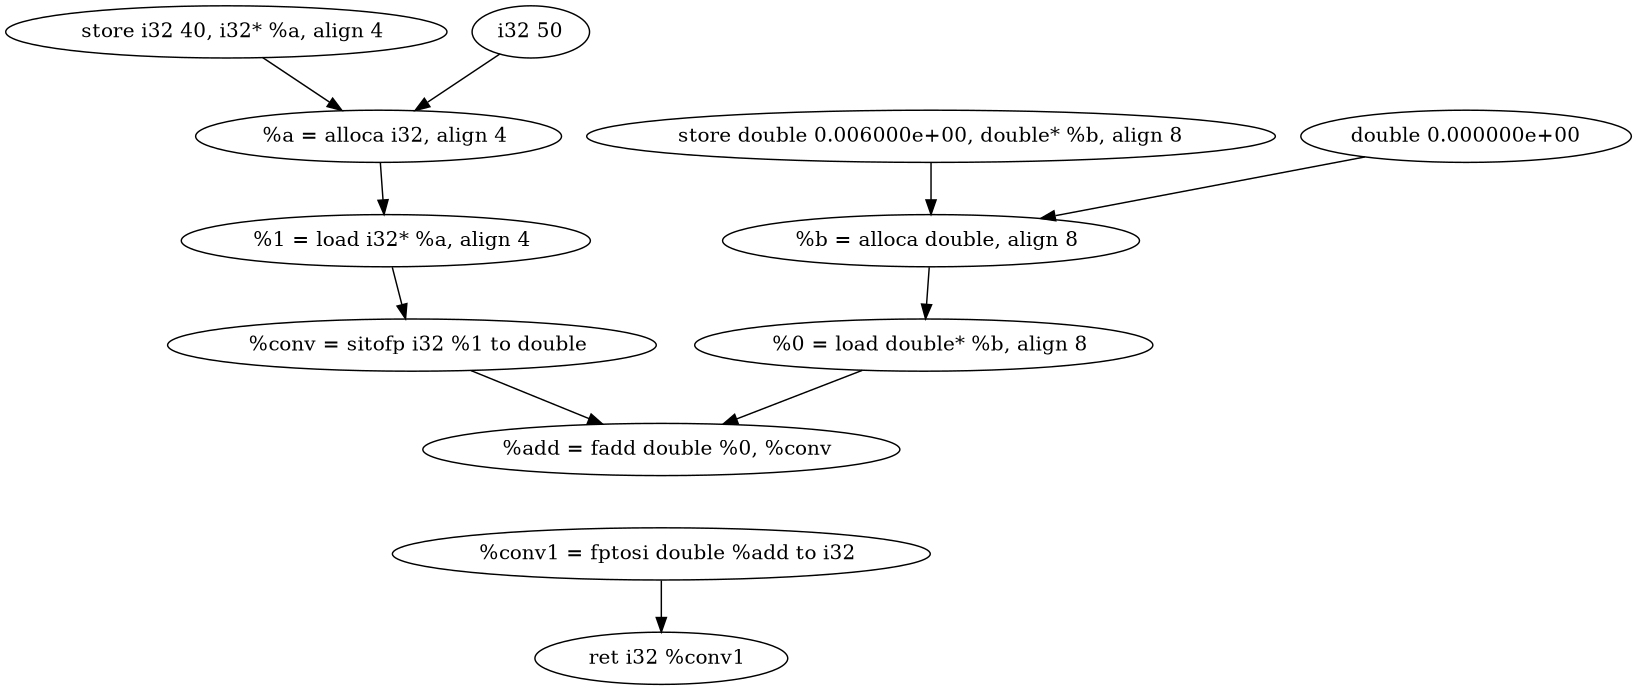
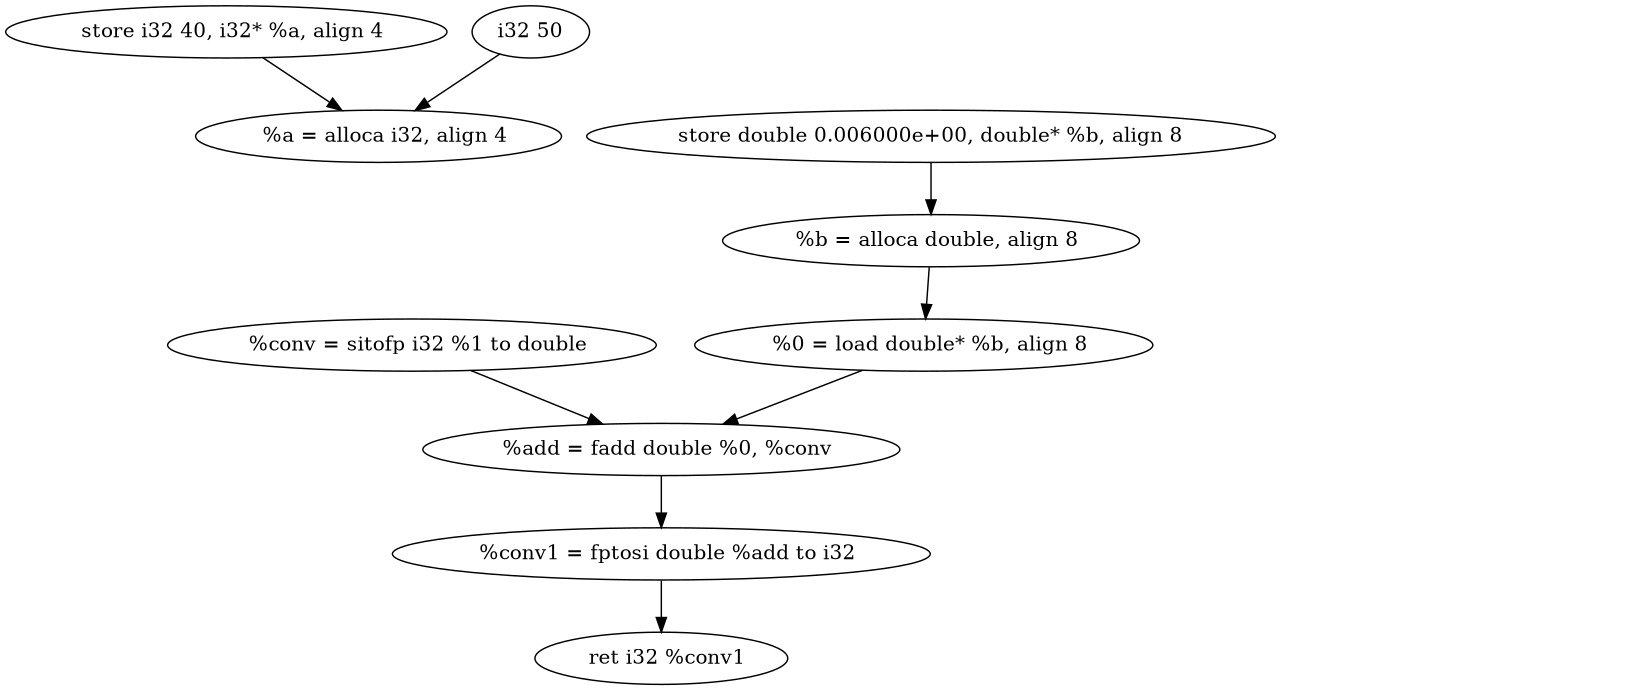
node "double 0.000000e+00": removed
node "%1 = load i32* %a, align 4": removed
edge "%add = fadd double %0, %conv" -> "%conv1 = fptosi double %add to i32": added
